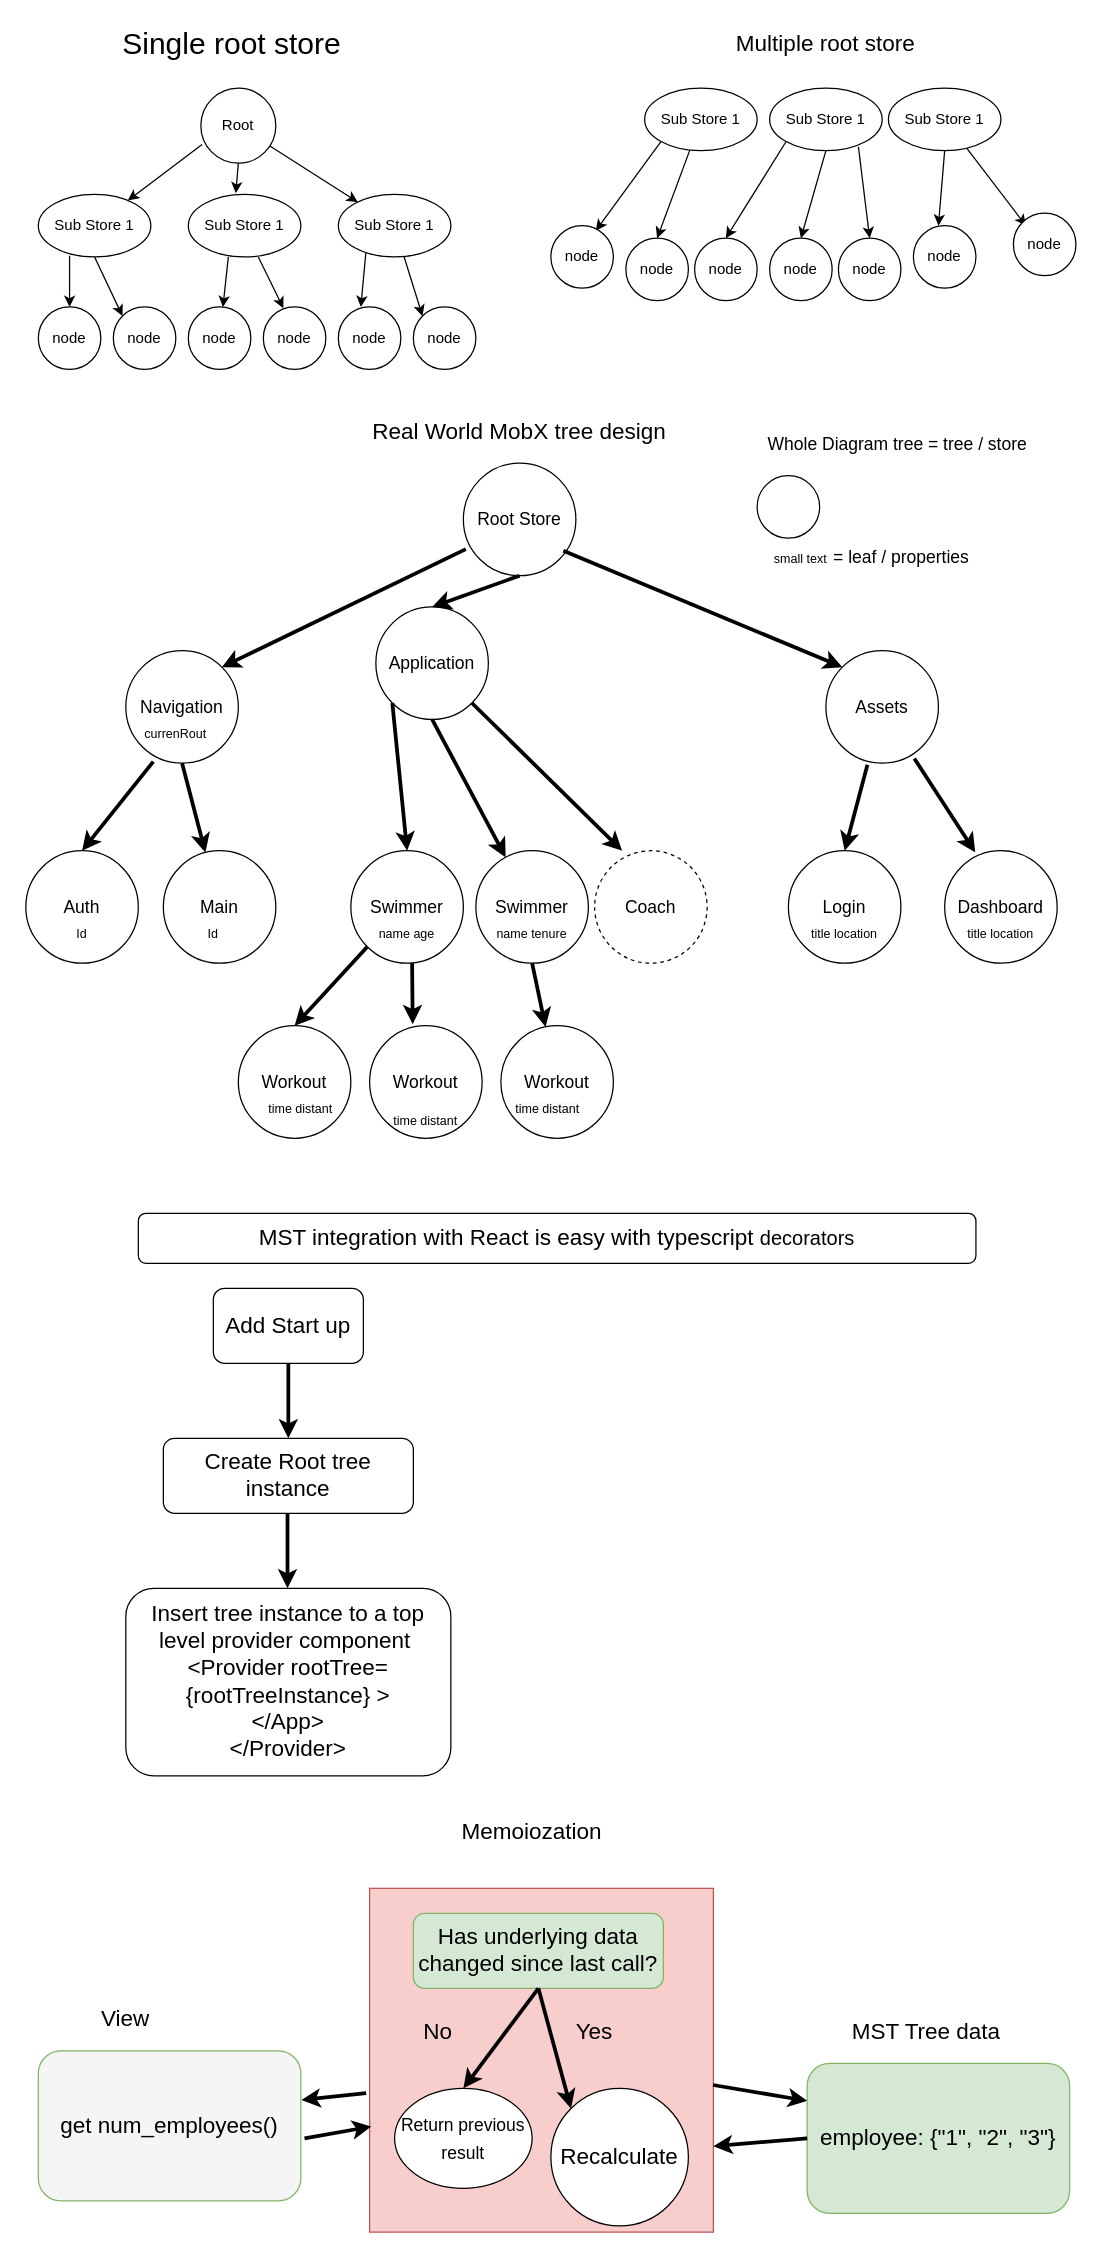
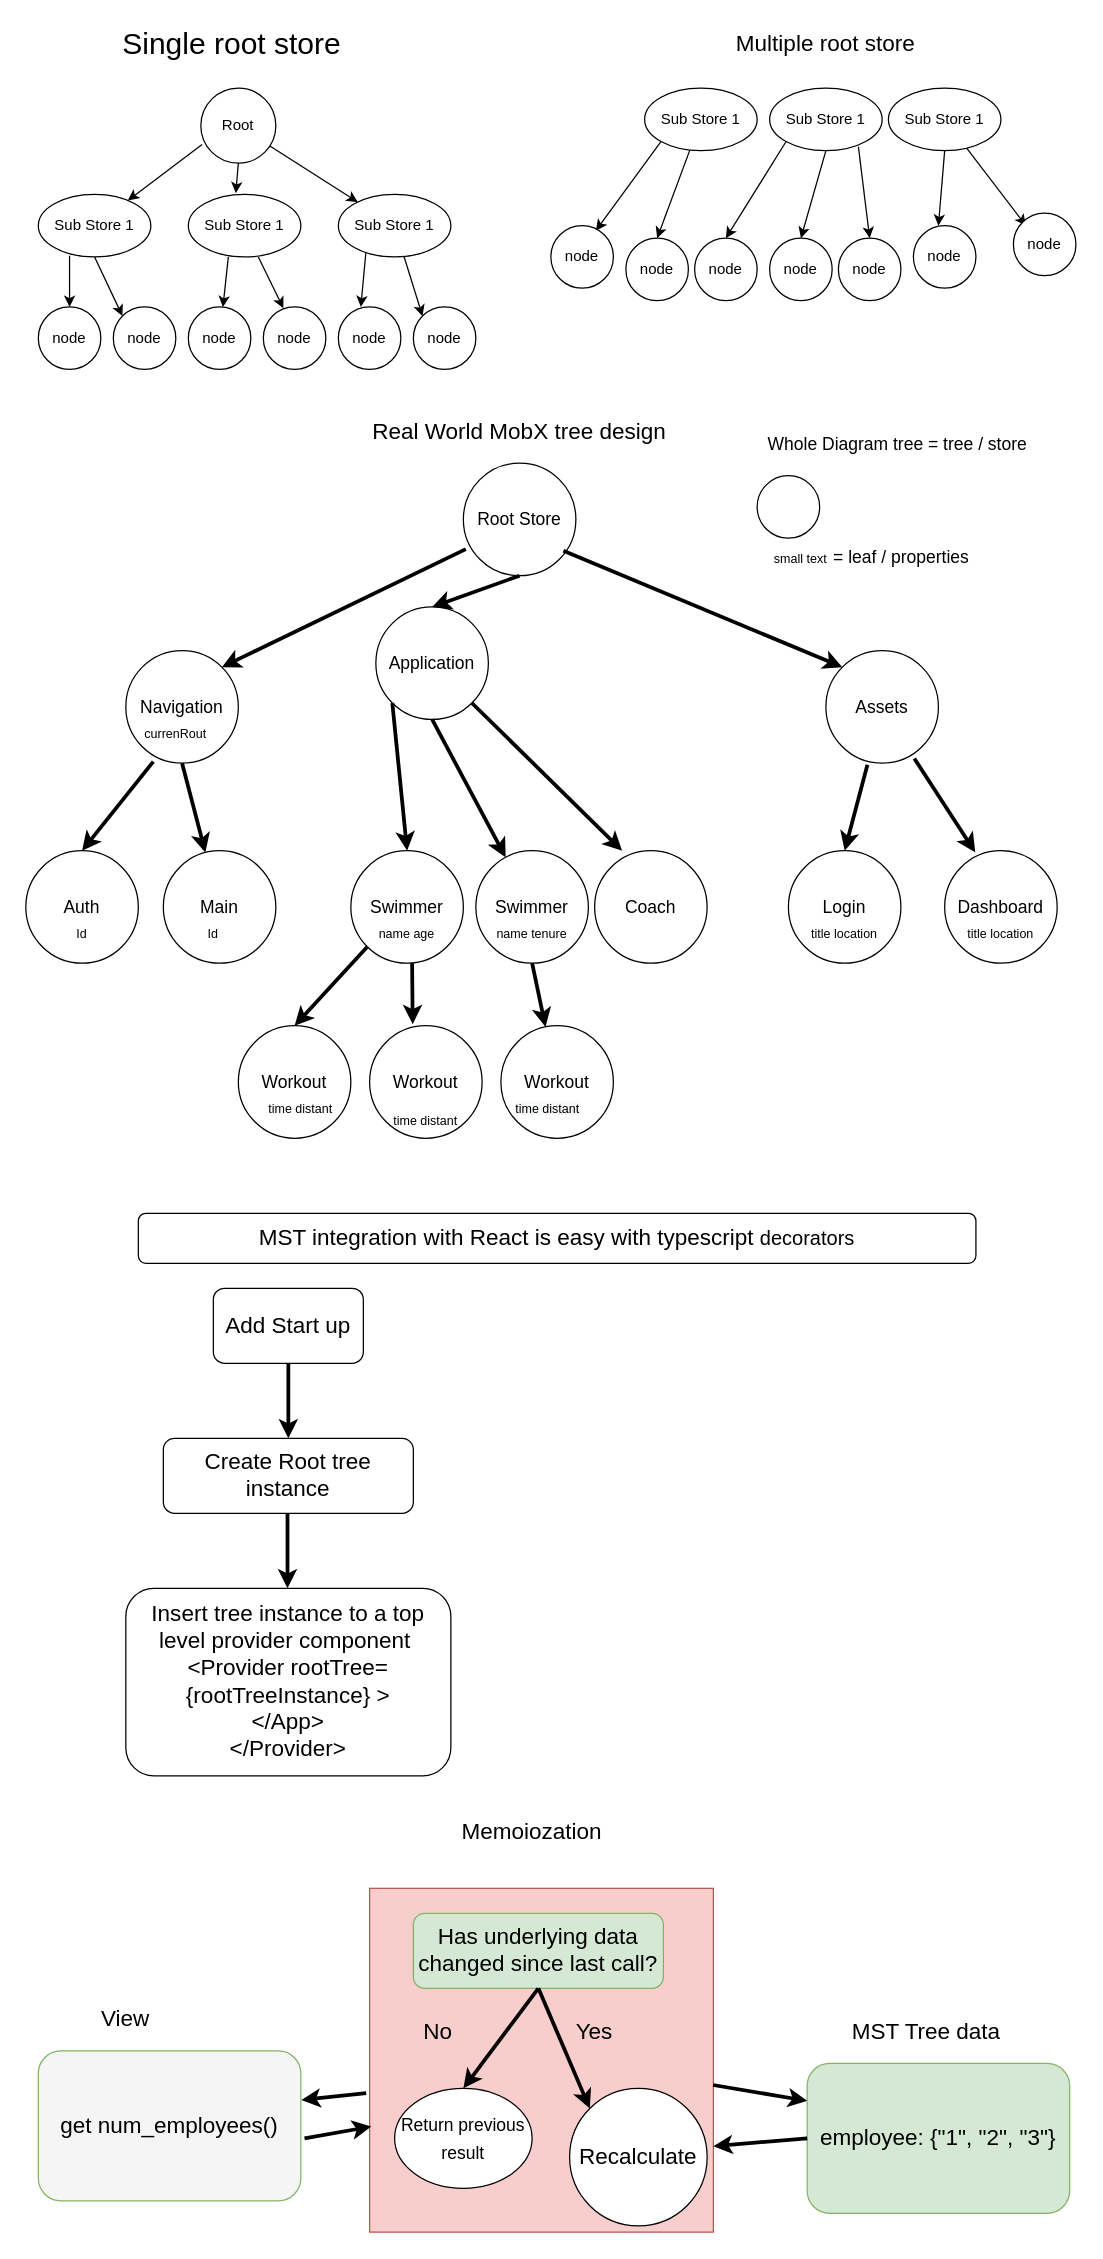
node "Coach": style dashed -> solid
node "Recalculate": moved (619, 2157) -> (638, 2157)
